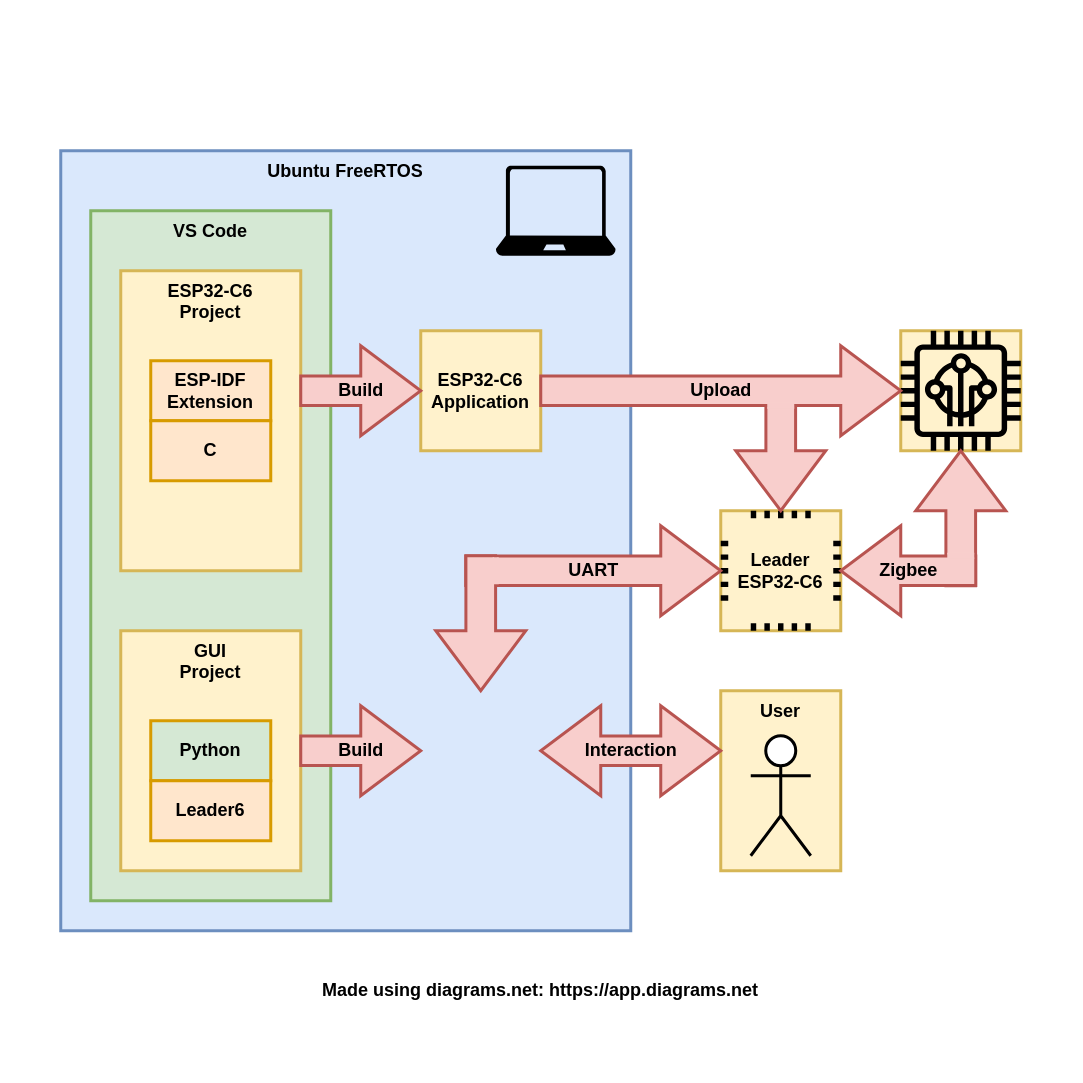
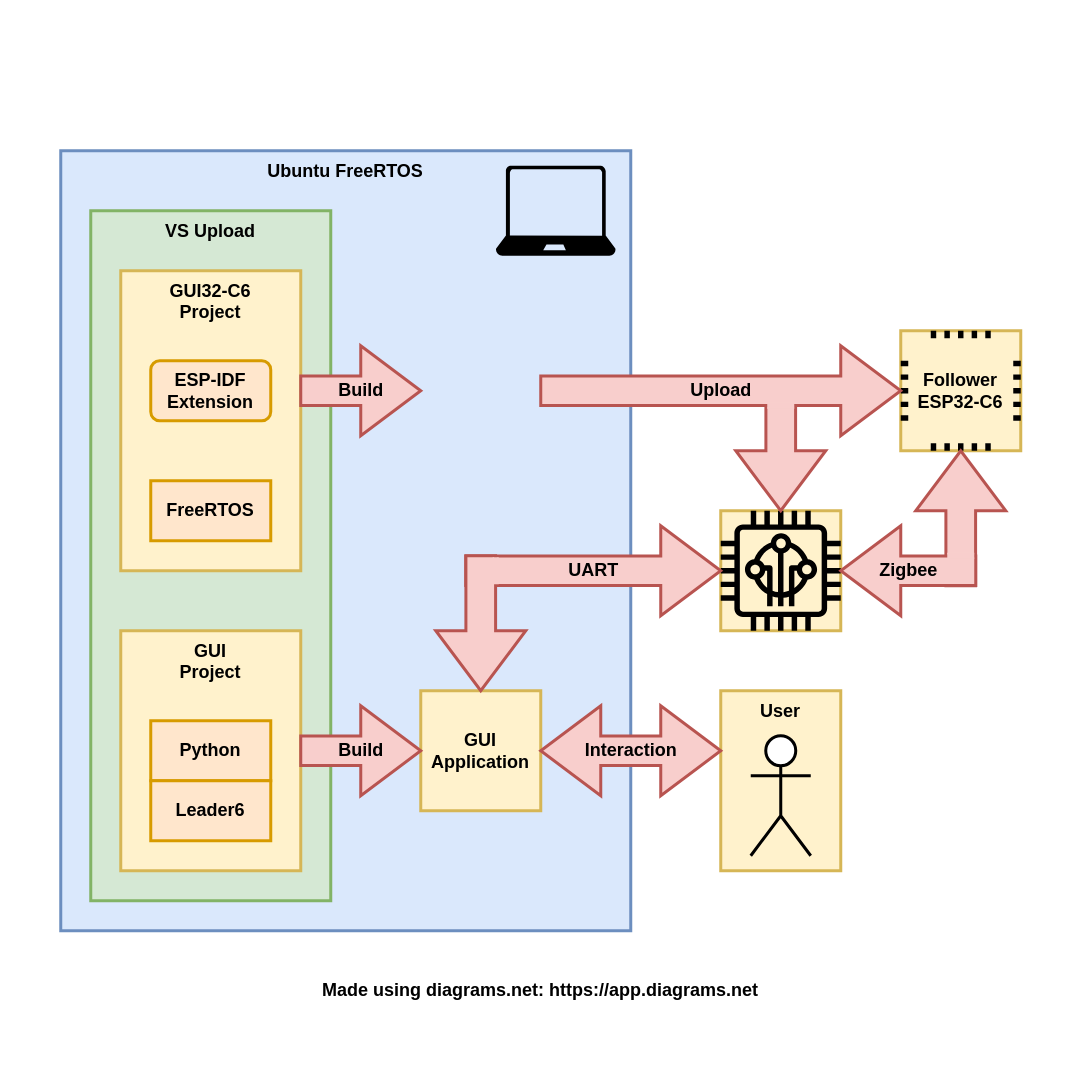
node "VS Code": label "VS Code" -> "VS Upload"
node "ESP32-C6 Project": label "ESP32-C6 Project" -> "GUI32-C6 Project"
node "ESP-IDF Extension": shape rectangle -> rounded rectangle
node "ESP32-C6 Application": removed
node "Follower ESP32-C6": added
node "C": removed
node "FreeRTOS": added
node "Leader ESP32-C6": removed
node "Python": fillcolor #d5e8d4 -> #ffe6cc
node "GUI Application": added
